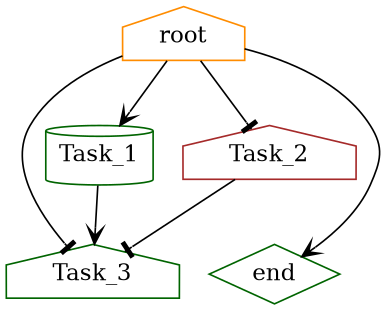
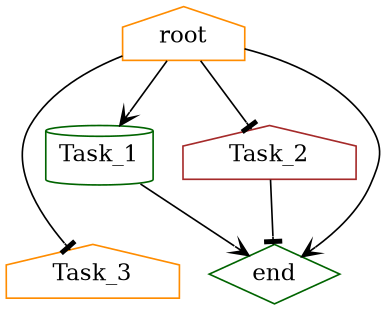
edge "Task_1" -> "Task_3": now "Task_1" -> "end"
edge "Task_2" -> "Task_3": now "Task_2" -> "end"
node "Task_3": color darkgreen -> darkorange
